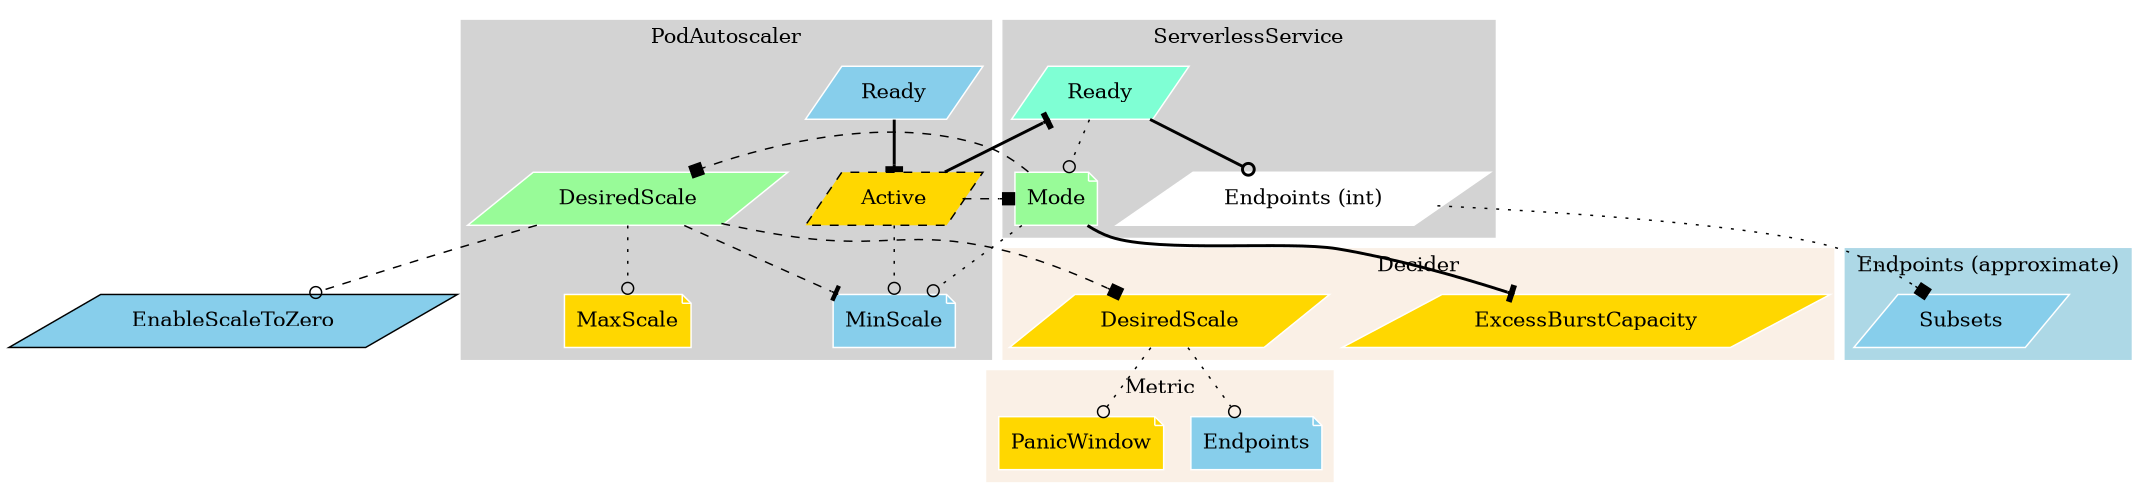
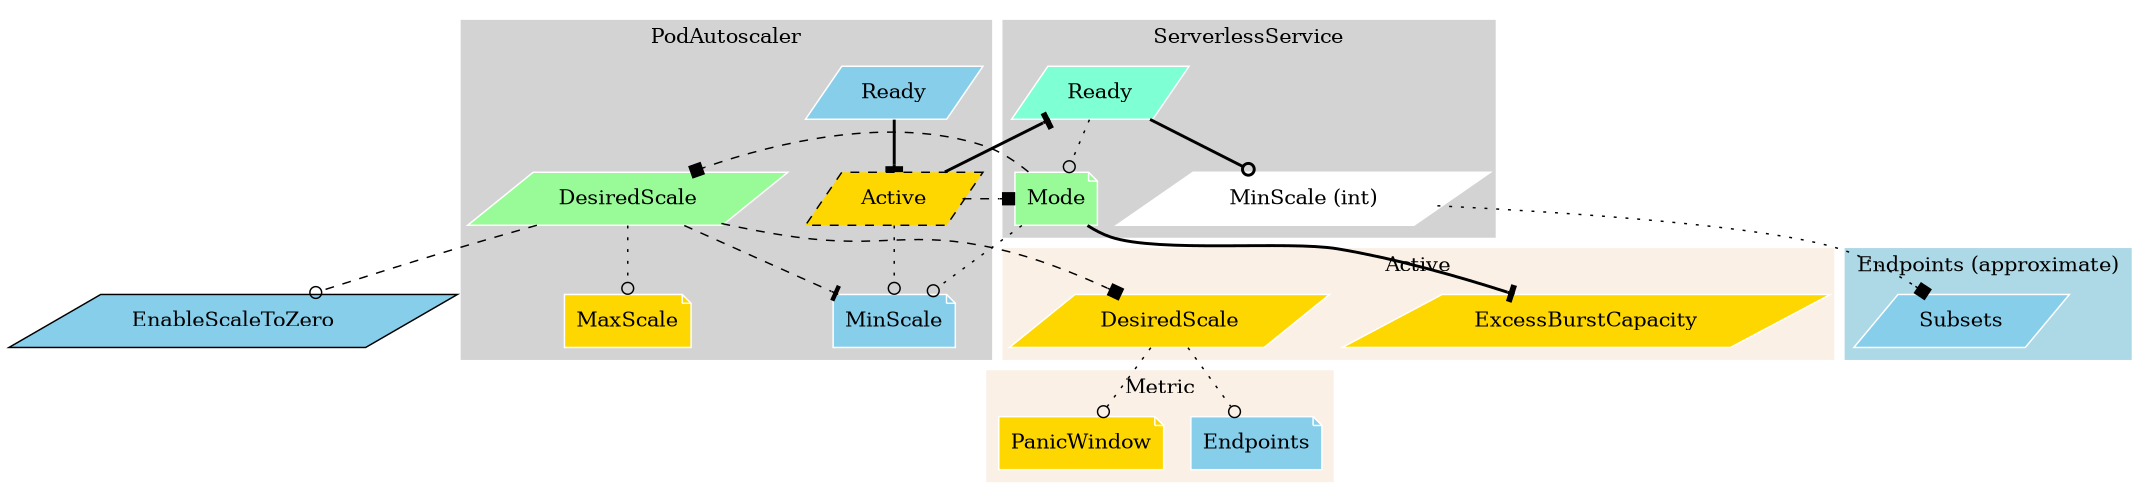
node "Endpoints (int)": label "Endpoints (int)" -> "MinScale (int)"
cluster "Decider": label "Decider" -> "Active"
